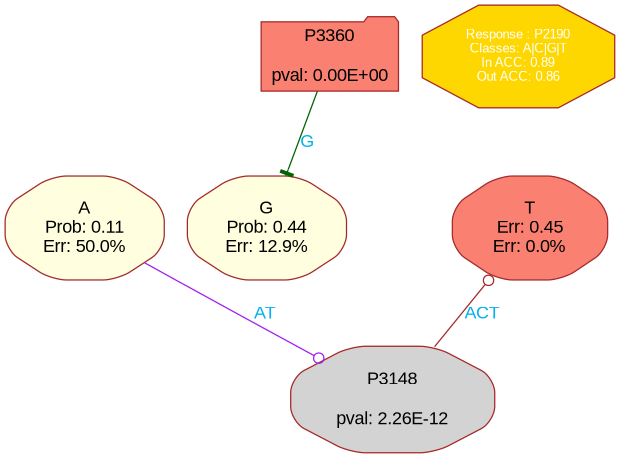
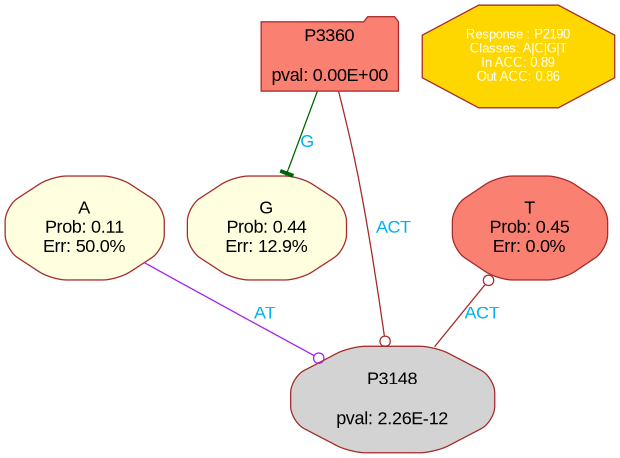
edge "P3360 pval: 0.00E+00" -> "P3148 pval: 2.26E-12": added, label "ACT"
node "T Err: 0.45 Err: 0.0%": label "T Err: 0.45 Err: 0.0%" -> "T Prob: 0.45 Err: 0.0%"
